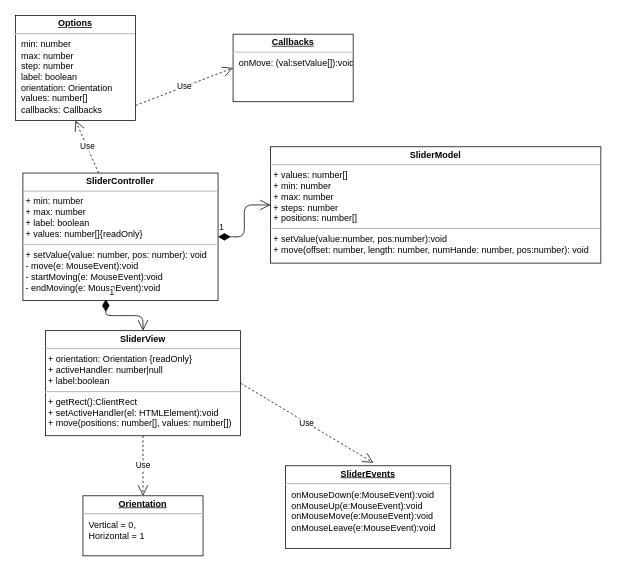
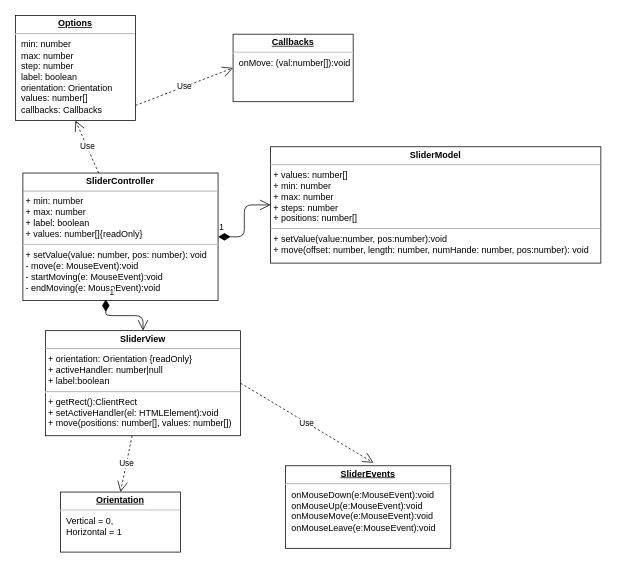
node "Callbacks onMove: (val:setValue[]):void": label "Callbacks onMove: (val:setValue[]):void" -> "Callbacks onMove: (val:number[]):void"
node "Orientation Vertical = 0, Horizontal = 1": moved (143, 525) -> (120, 522)
